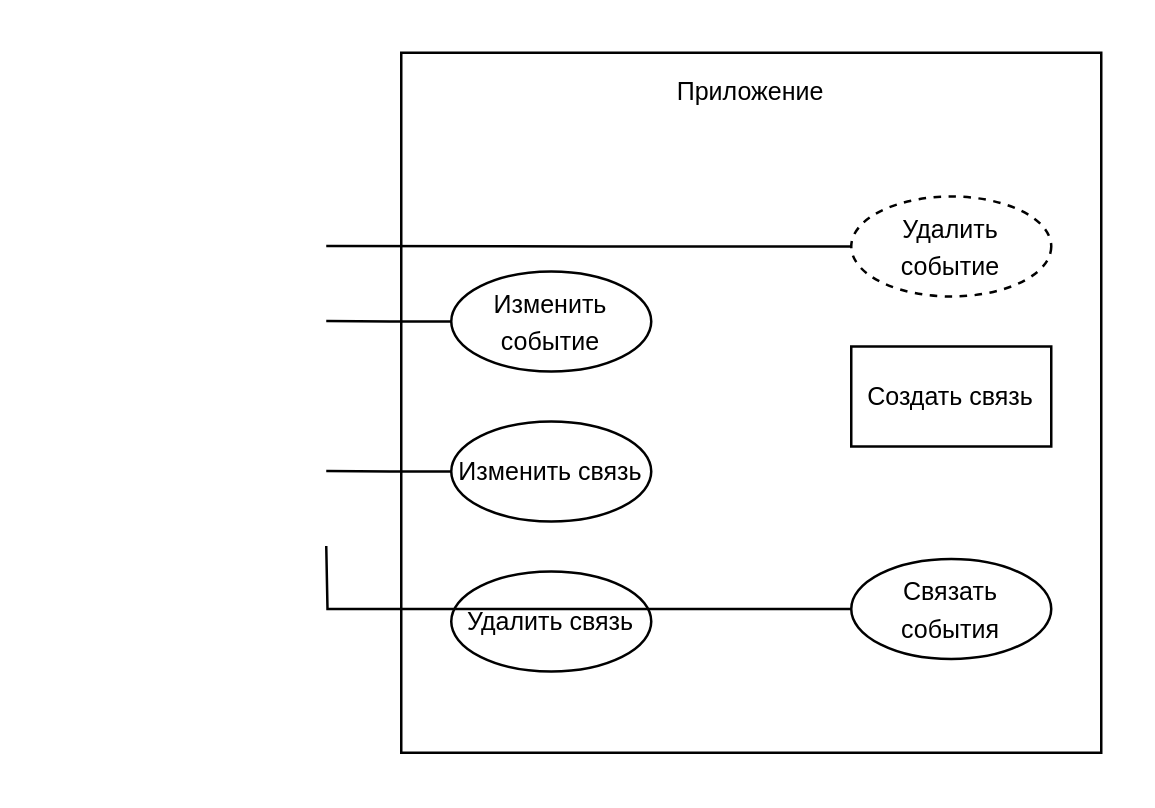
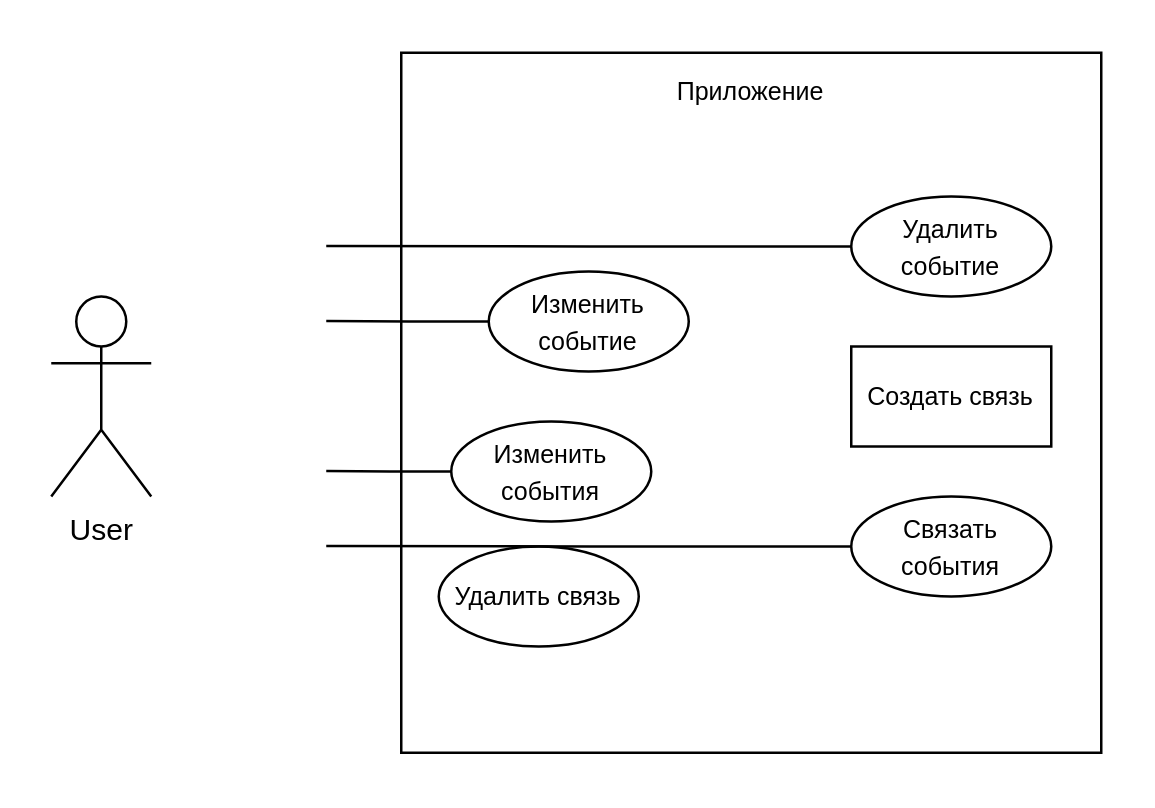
node "Удалить событие": style dashed -> solid
node "Изменить событие": moved (551, 321) -> (589, 321)
node "User": added
node "Изменить связь": label "Изменить связь" -> "Изменить события"
node "Связать события": moved (951, 609) -> (951, 546)
node "Удалить связь": moved (551, 621) -> (539, 596)
